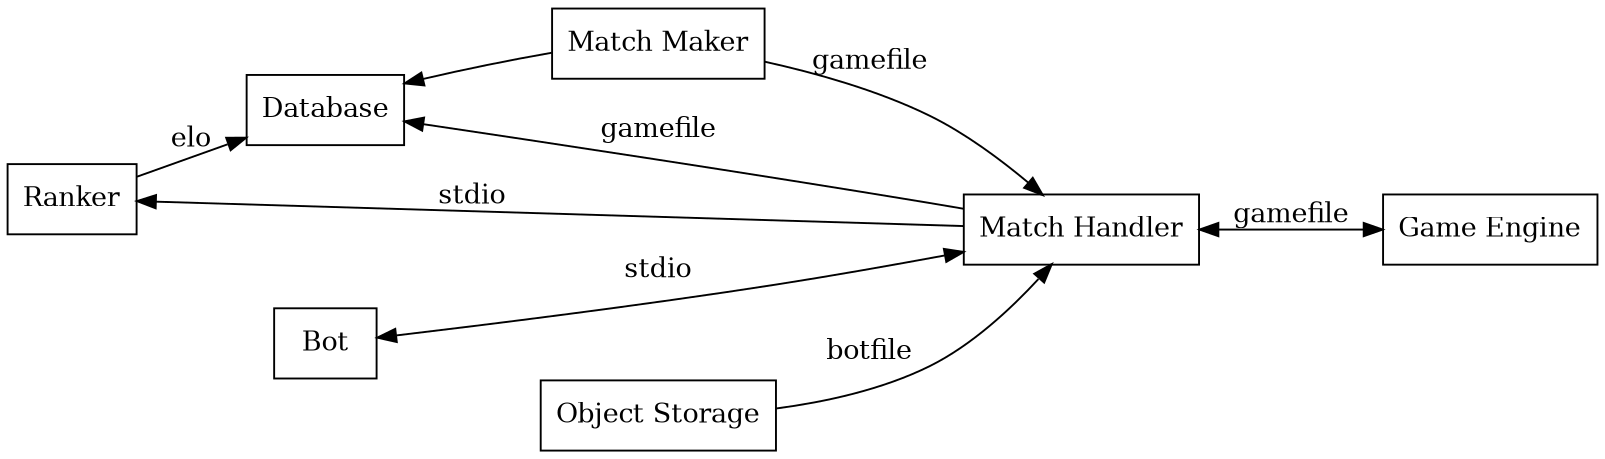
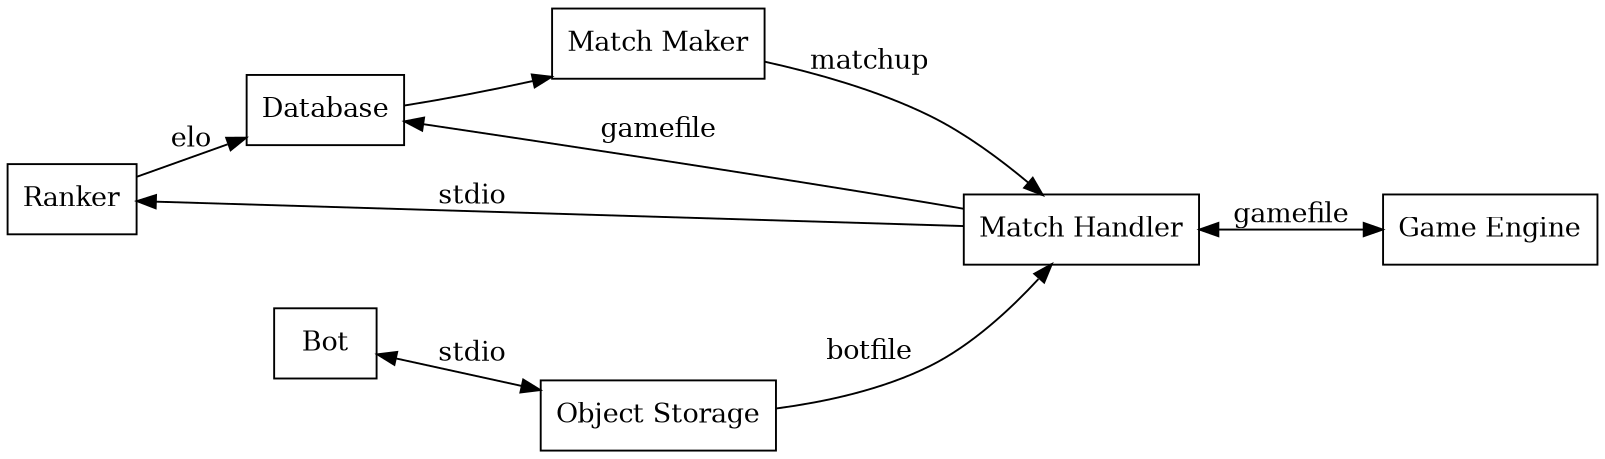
edge "Match Maker" -> "Match Handler": label "gamefile" -> "matchup"
edge "Match Maker" -> "Database": reversed
edge "Match Handler" -- "Bot": now "Object Storage" -- "Bot"
